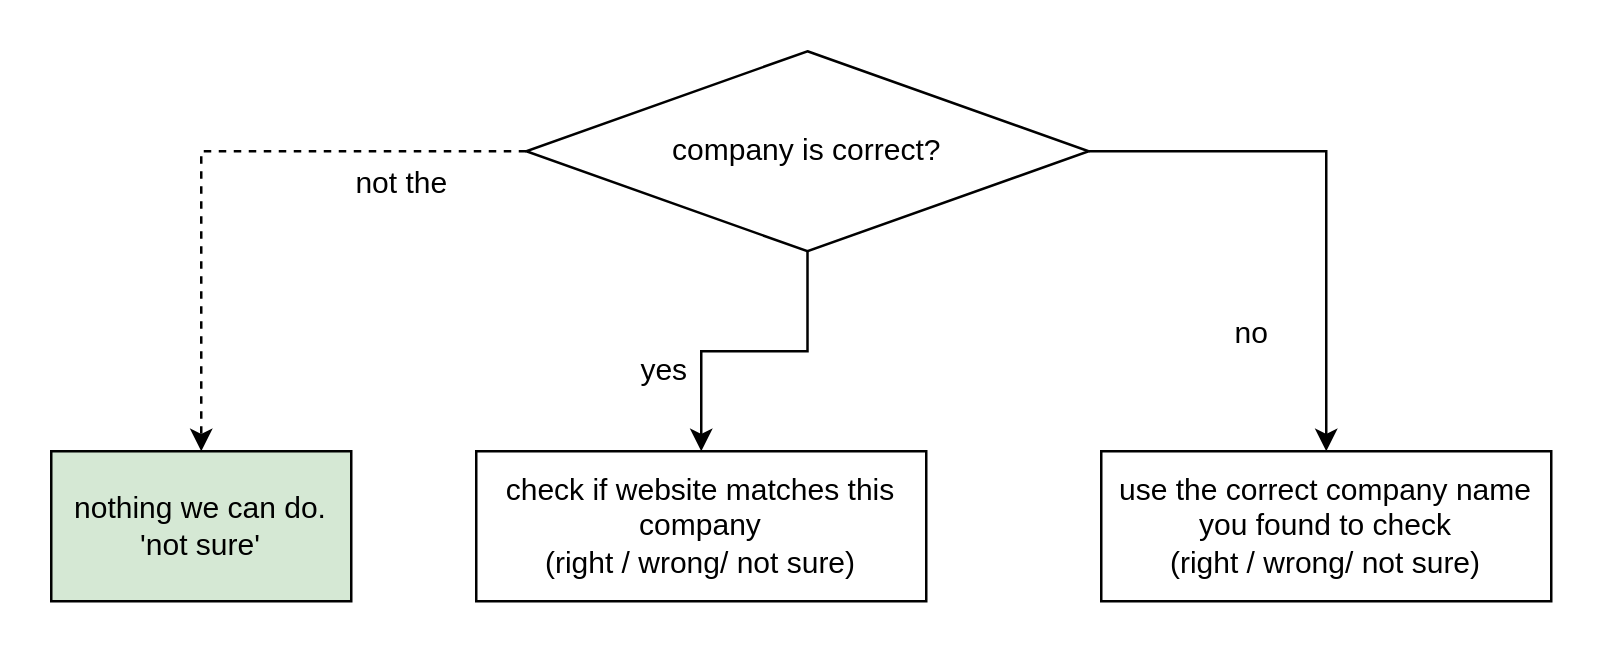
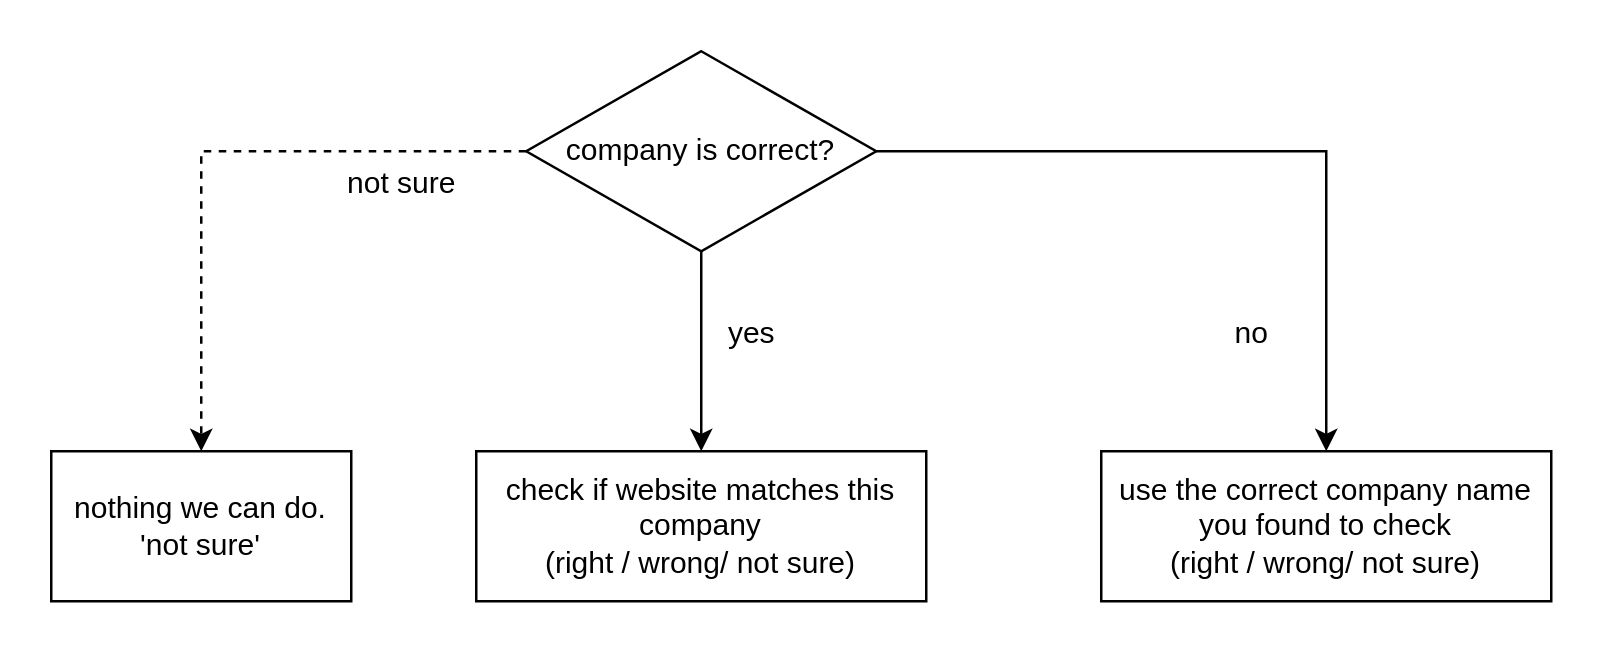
node "company is correct?": size 563x200 -> 350x200
node "not the": label "not the" -> "not sure"
node "yes": moved (664, 371) -> (751, 334)
node "nothing we can do. 'not sure'": fillcolor #d5e8d4 -> #ffffff
